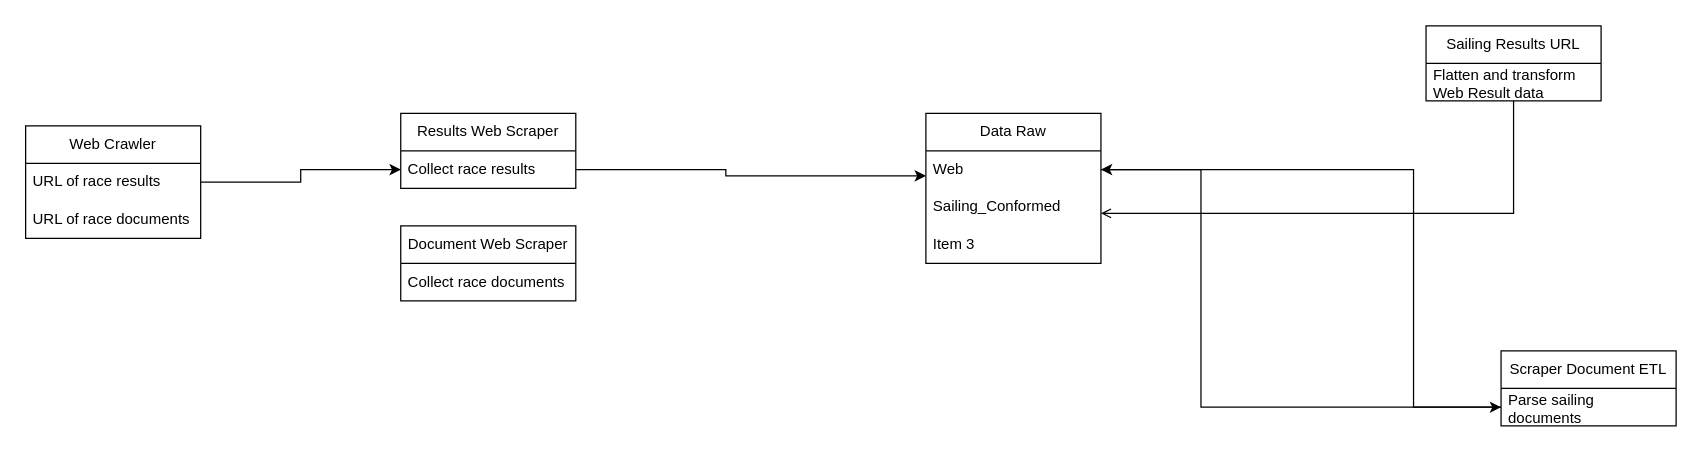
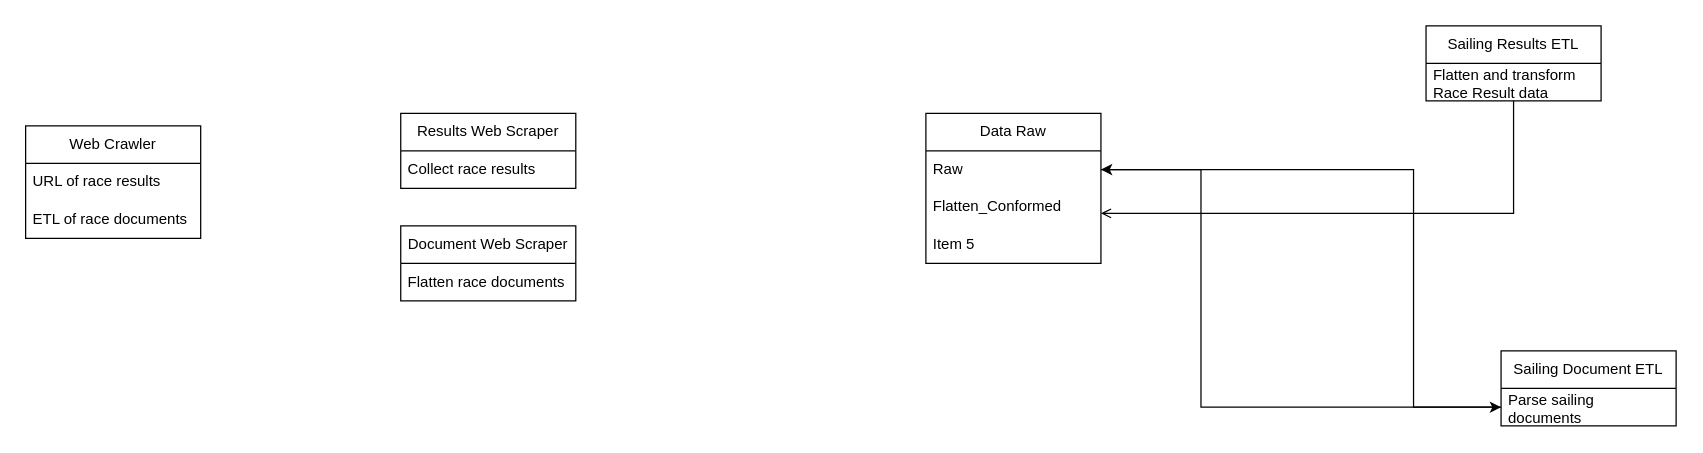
node "Sailing Results URL": label "Sailing Results URL" -> "Sailing Results ETL"
node "Flatten and transform Web Result data": label "Flatten and transform Web Result data" -> "Flatten and transform Race Result data"
node "Web": label "Web" -> "Raw"
edge "Collect race results" -> "Data Raw": removed
edge "URL of race results" -> "Collect race results": removed
node "Sailing_Conformed": label "Sailing_Conformed" -> "Flatten_Conformed"
node "URL of race documents": label "URL of race documents" -> "ETL of race documents"
node "Item 3": label "Item 3" -> "Item 5"
node "Collect race documents": label "Collect race documents" -> "Flatten race documents"
node "Scraper Document ETL": label "Scraper Document ETL" -> "Sailing Document ETL"
